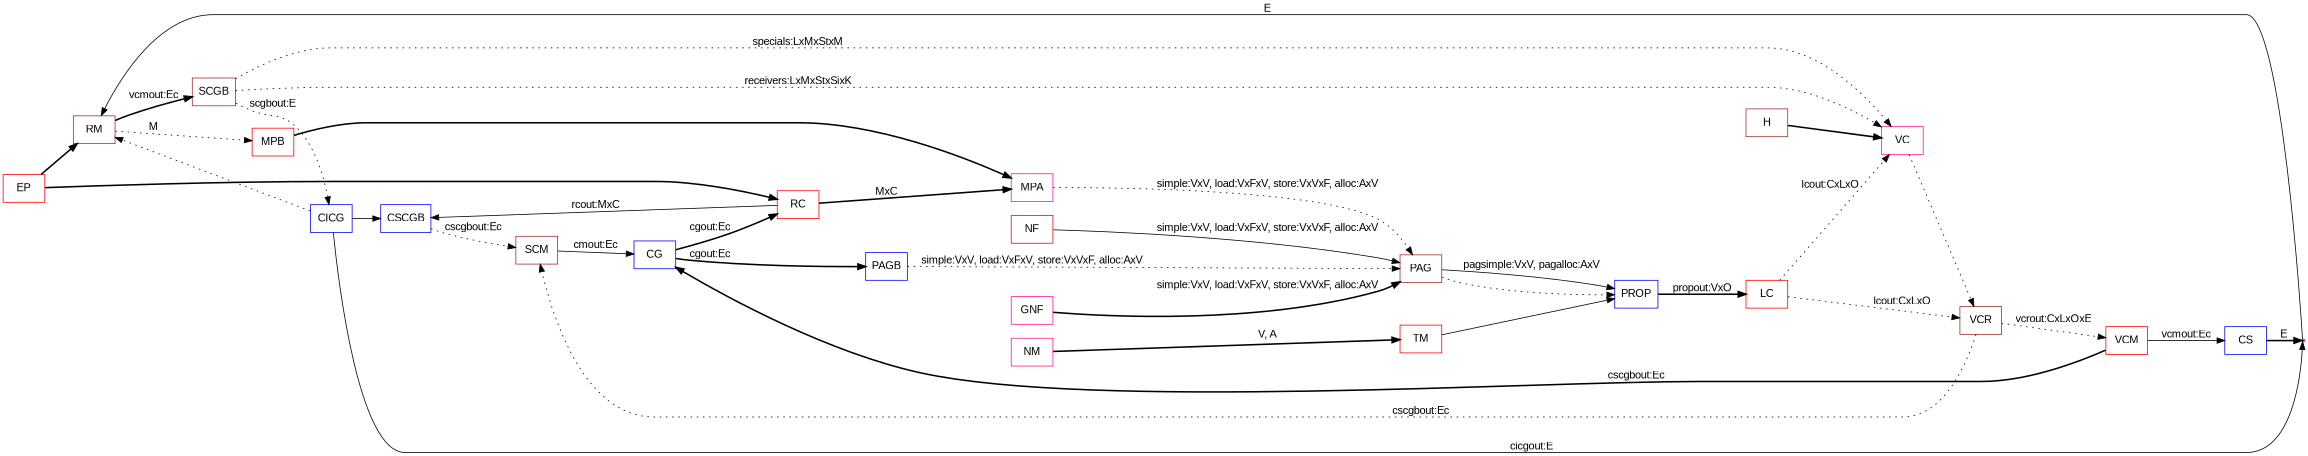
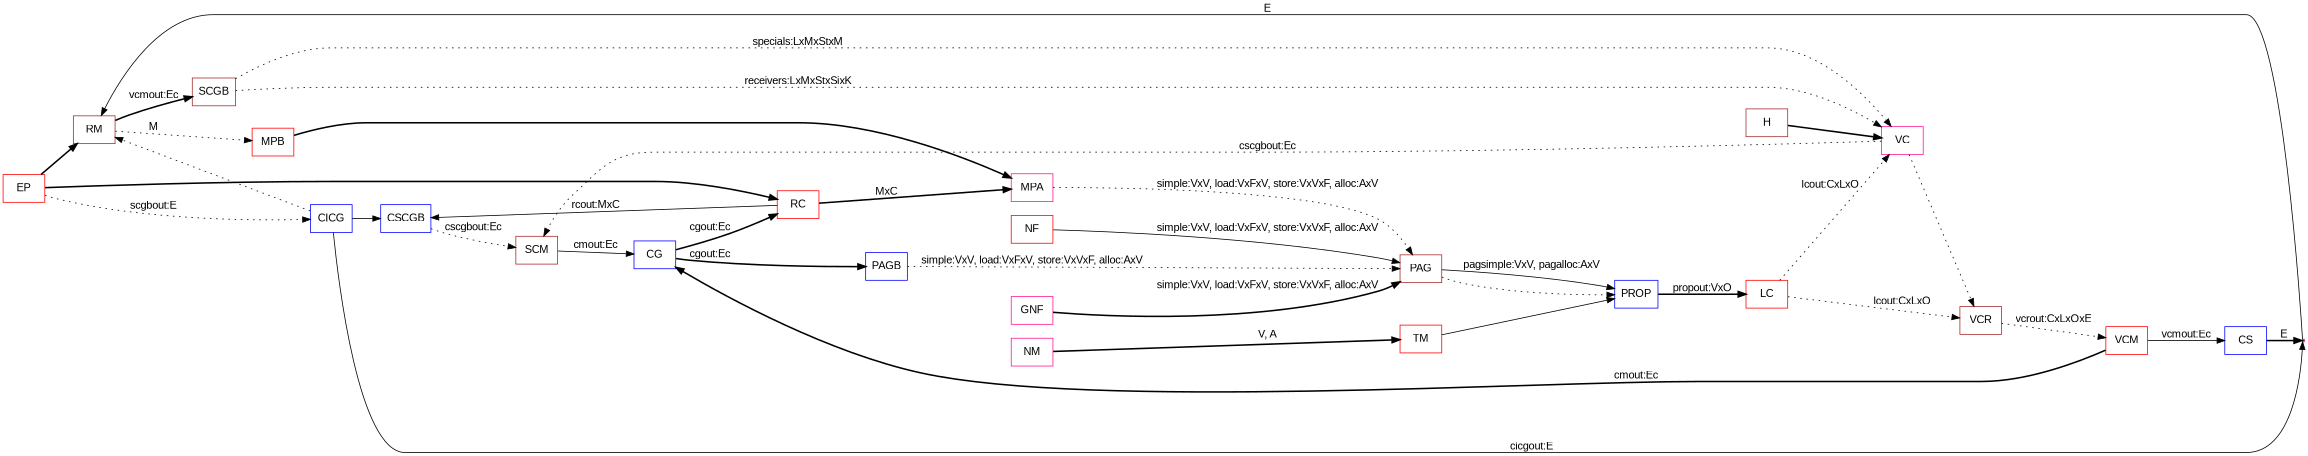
edge "SCGB" -> "CICG": now "EP" -> "CICG"
edge "VCM" -> "CG": label "cscgbout:Ec" -> "cmout:Ec"
edge "VCR" -> "SCM": now "VC" -> "SCM"
